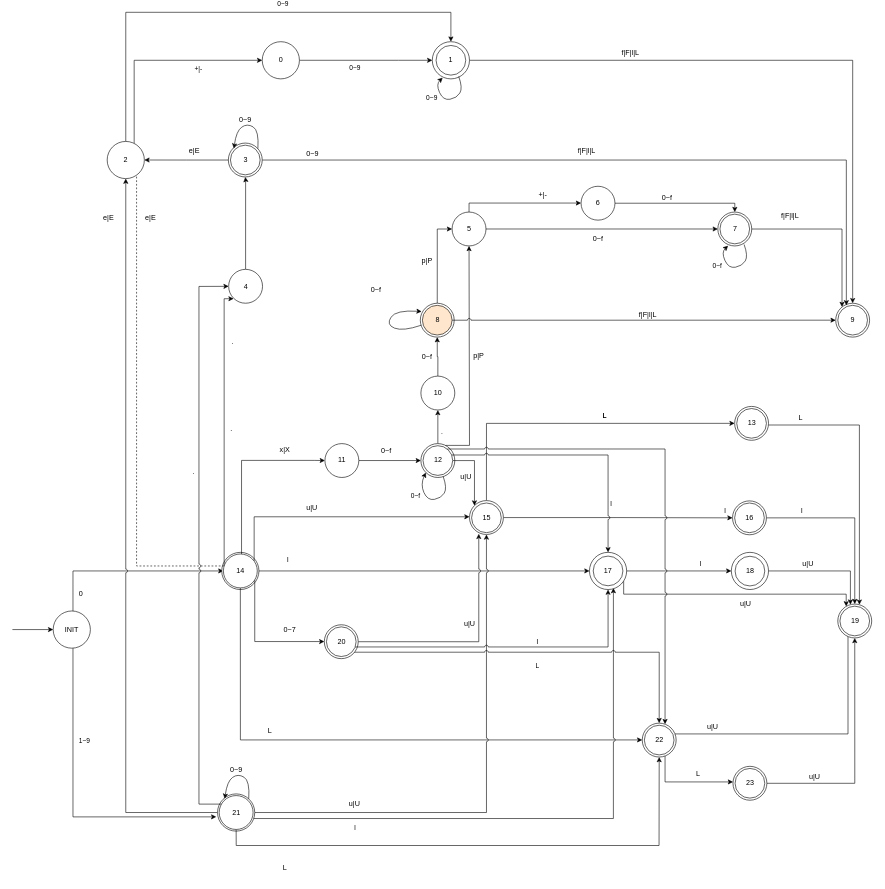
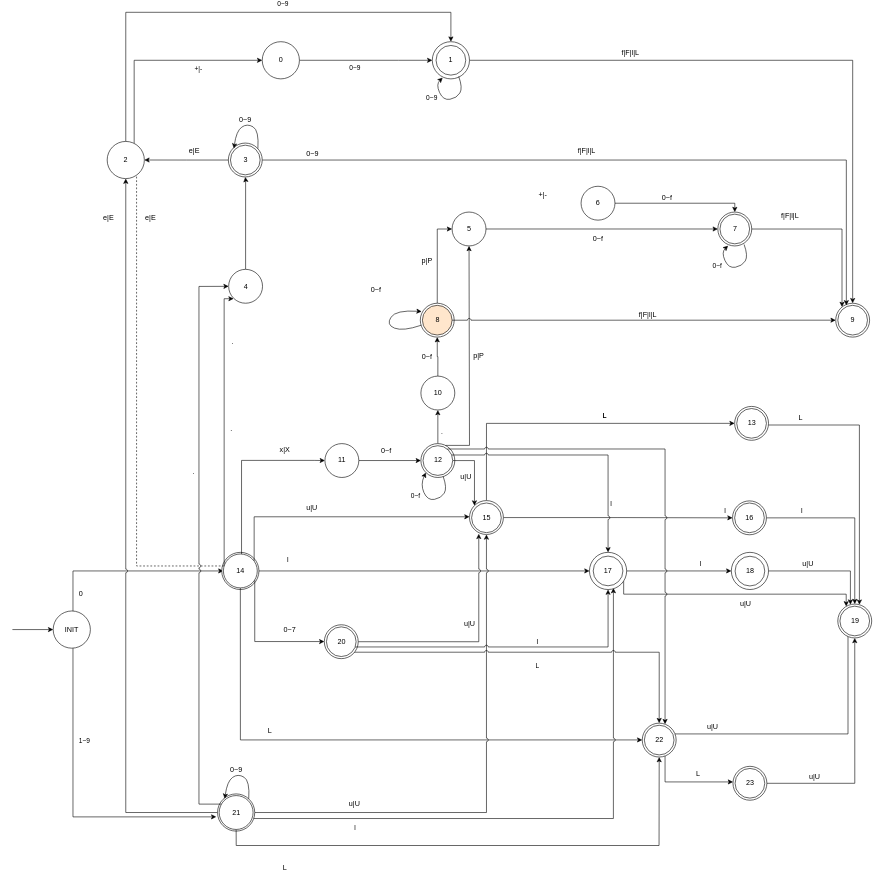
edge "5" -> "6": removed
